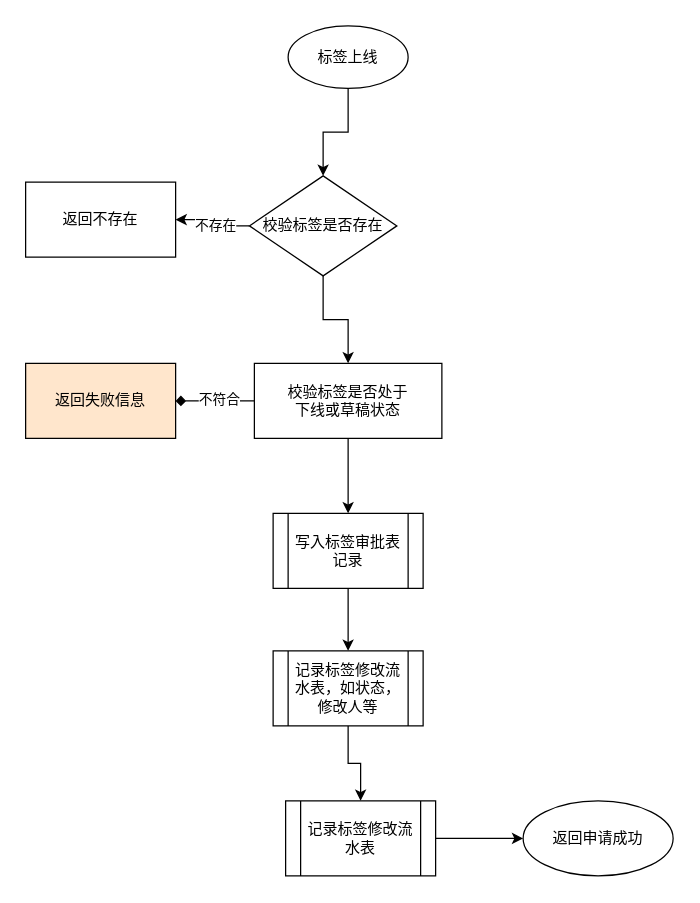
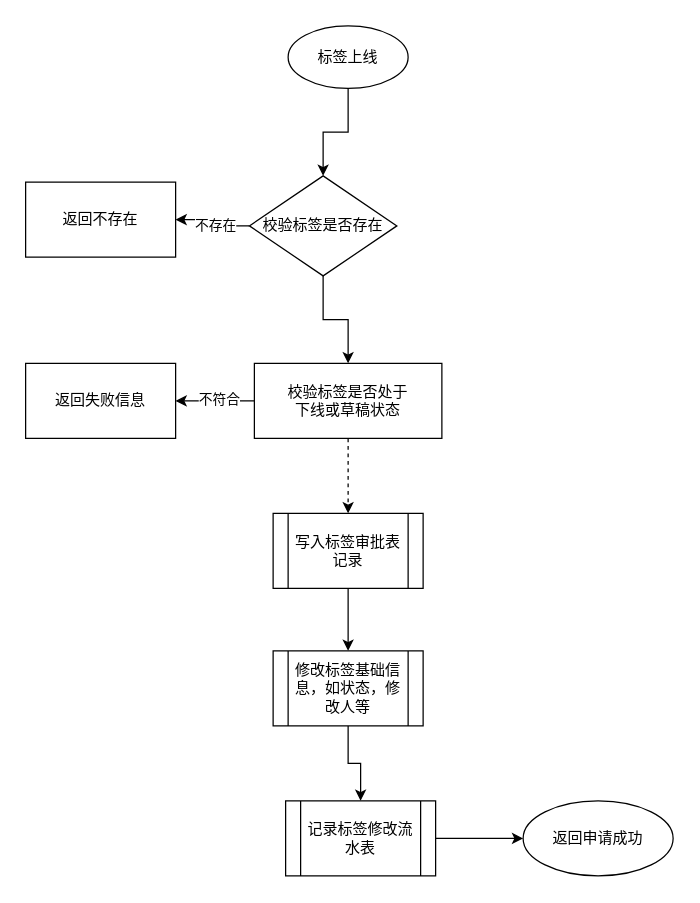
node "返回失败信息": fillcolor #ffe6cc -> #ffffff
edge "校验标签是否处于 下线或草稿状态" -> "返回失败信息": arrowhead diamond -> classic
edge "校验标签是否处于 下线或草稿状态" -> "写入标签审批表记录": style solid -> dashed
node "记录标签修改流水表，如状态，修改人等": label "记录标签修改流水表，如状态，修改人等" -> "修改标签基础信息，如状态，修改人等"
